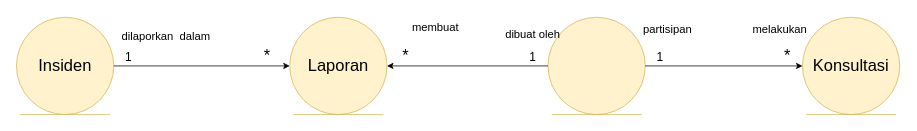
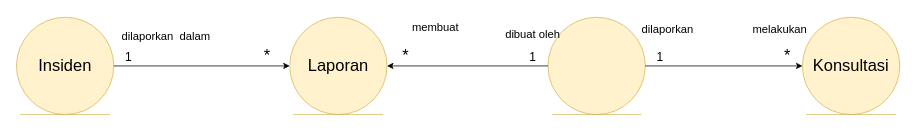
node "partisipan": label "partisipan" -> "dilaporkan"
